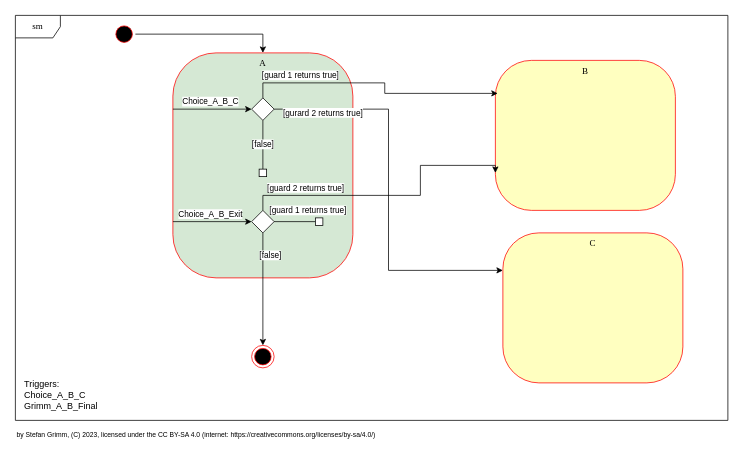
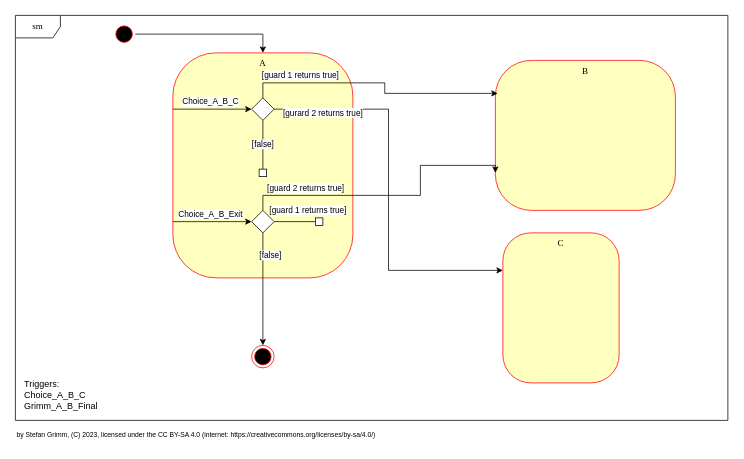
node "A": fillcolor #d5e8d4 -> #ffffc0
node "C": size 180x150 -> 116x150
